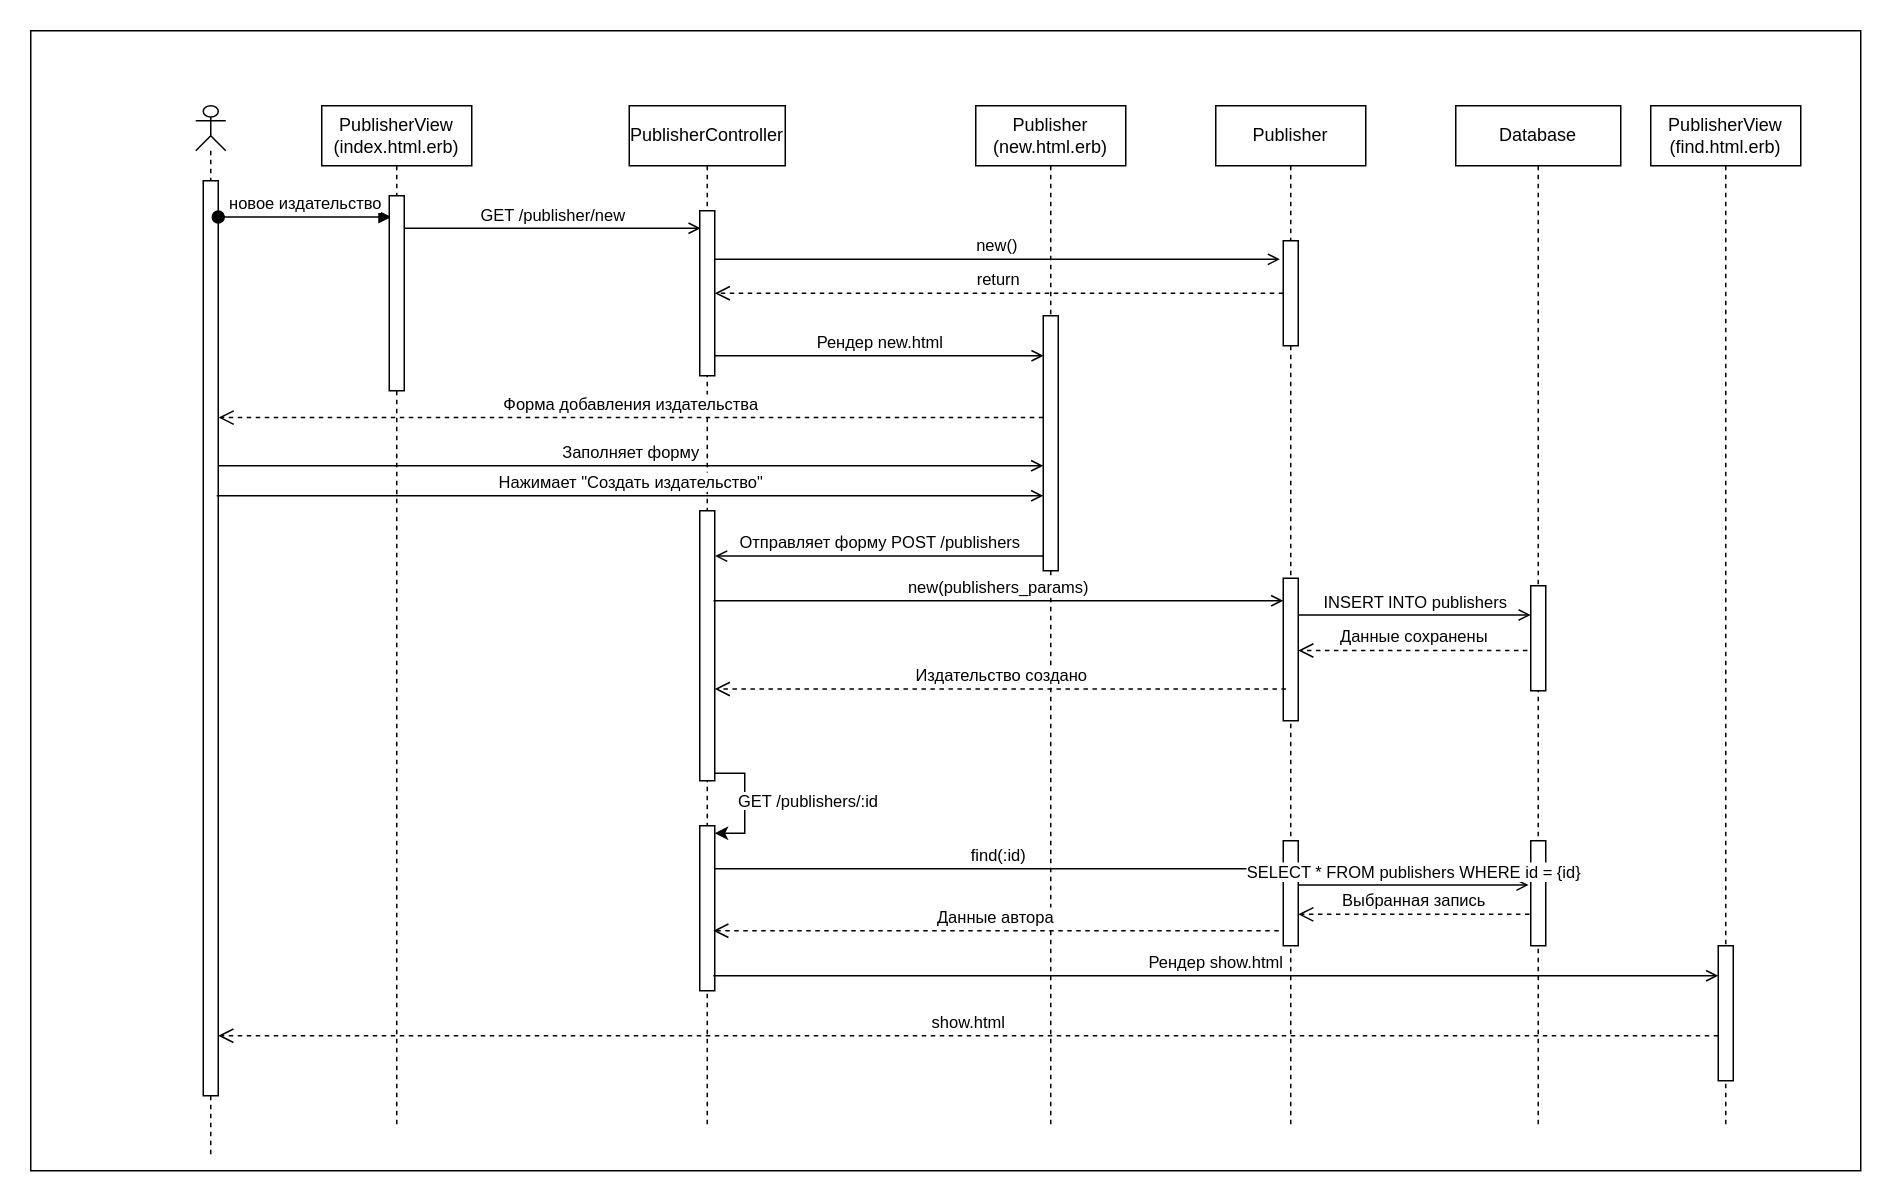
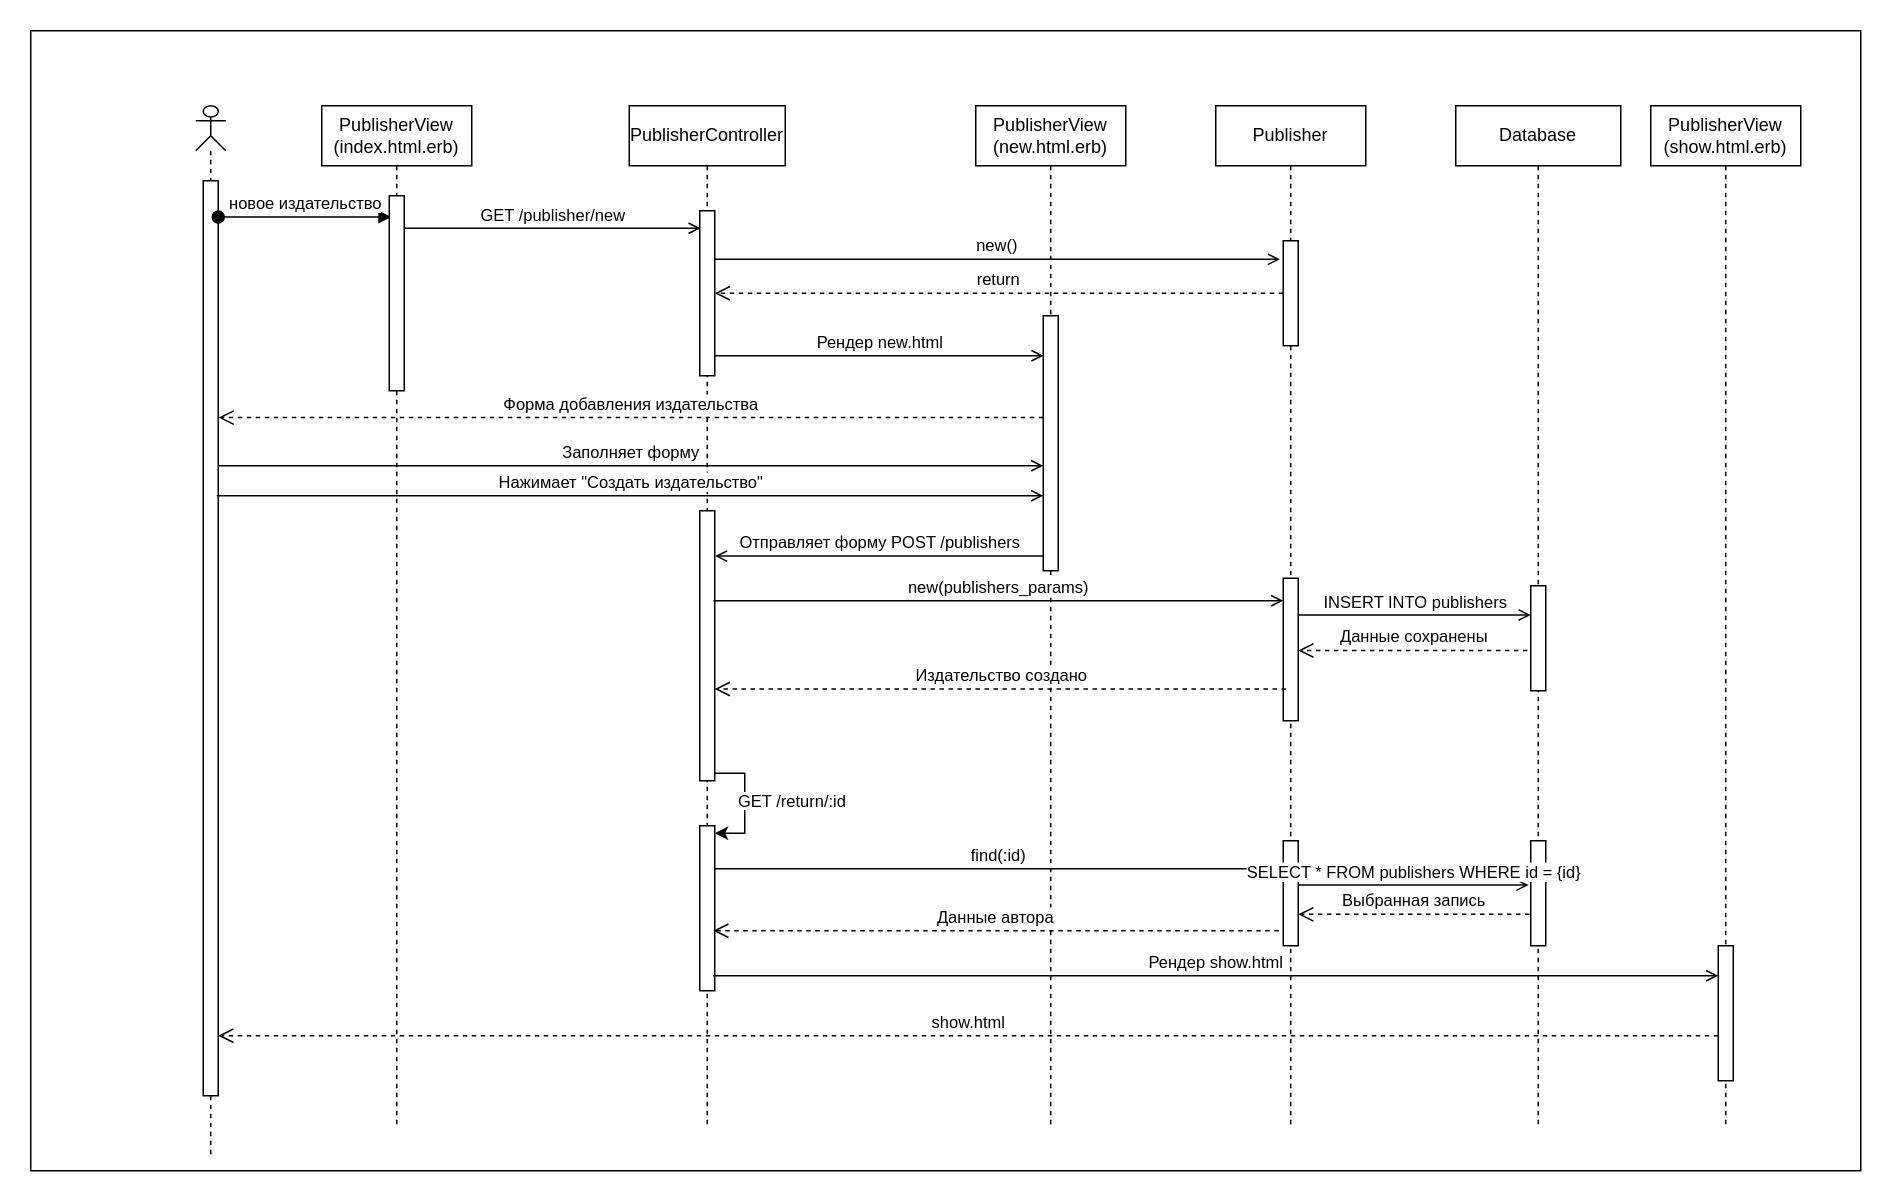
node "Publisher (new.html.erb)": label "Publisher (new.html.erb)" -> "PublisherView (new.html.erb)"
node "PublisherView (find.html.erb)": label "PublisherView (find.html.erb)" -> "PublisherView (show.html.erb)"
node "GET /publishers/:id": label "GET /publishers/:id" -> "GET /return/:id"
